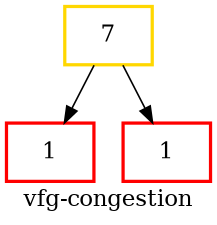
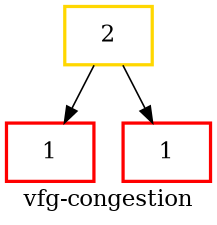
node "7": label "7" -> "2"
